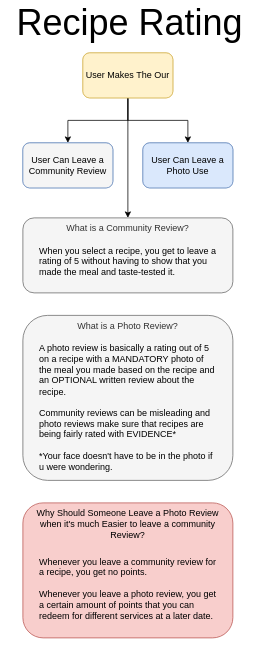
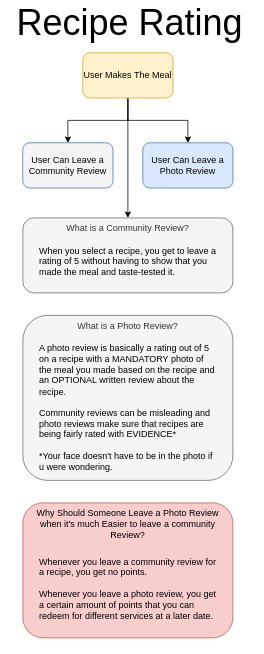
node "User Makes The Our": label "User Makes The Our" -> "User Makes The Meal"
node "User Can Leave a Photo Use": label "User Can Leave a Photo Use" -> "User Can Leave a Photo Review"
